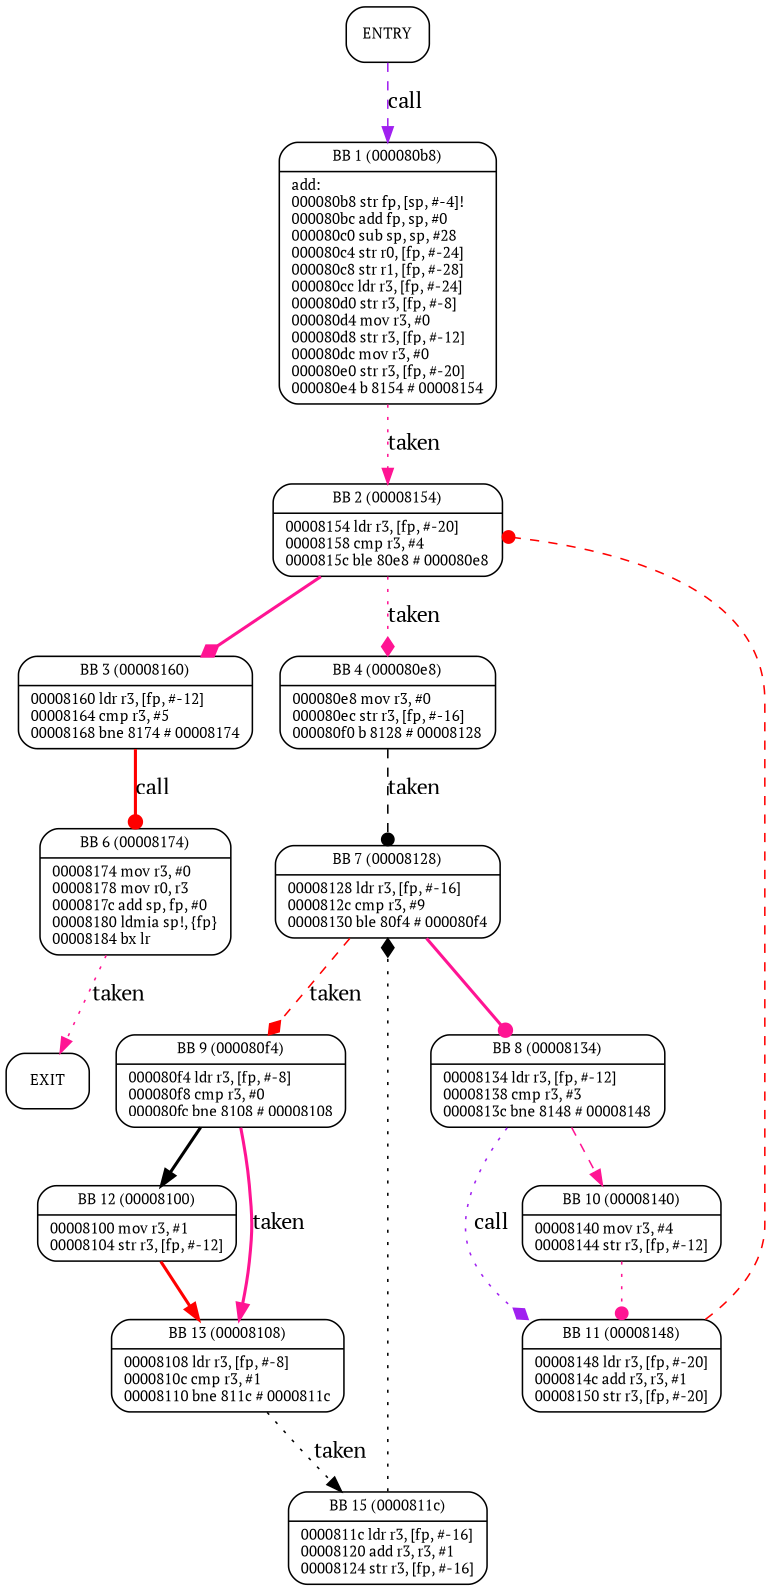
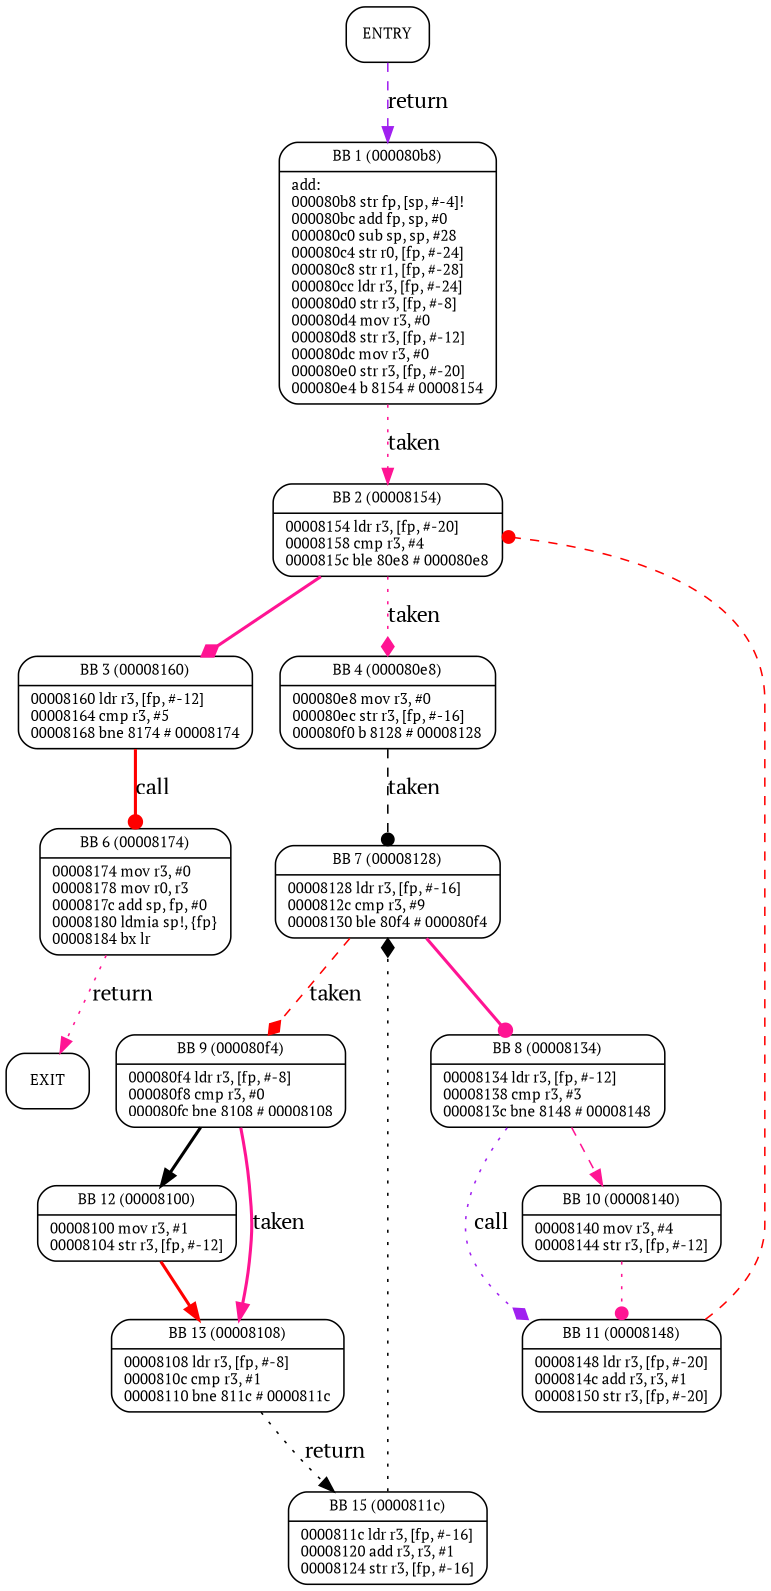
edge "ENTRY" -> "BB 1 (000080b8)": label "call" -> "return"
edge "BB 6 (00008174)" -> "EXIT": label "taken" -> "return"
edge "BB 13 (00008108)" -> "BB 15 (0000811c)": label "taken" -> "return"
